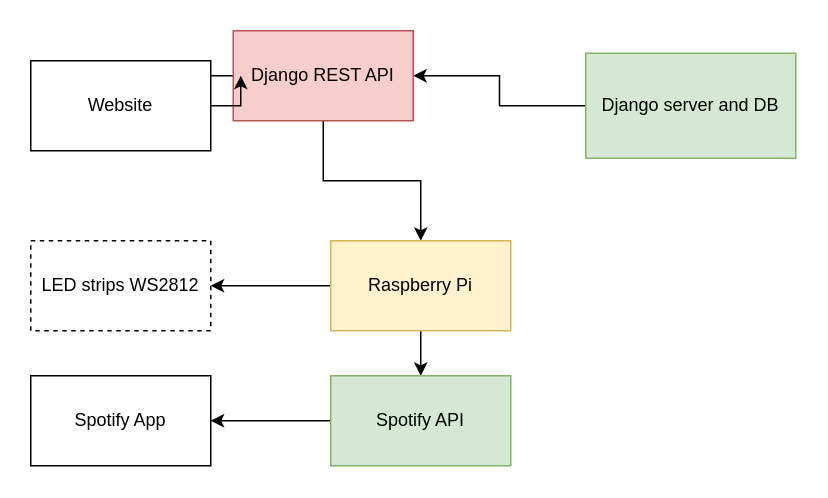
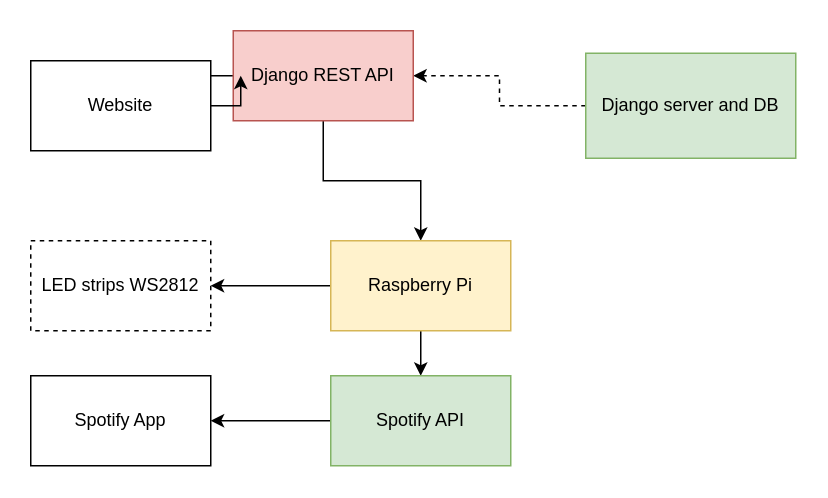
edge "Django server and DB" -> "Django REST API": style solid -> dashed
